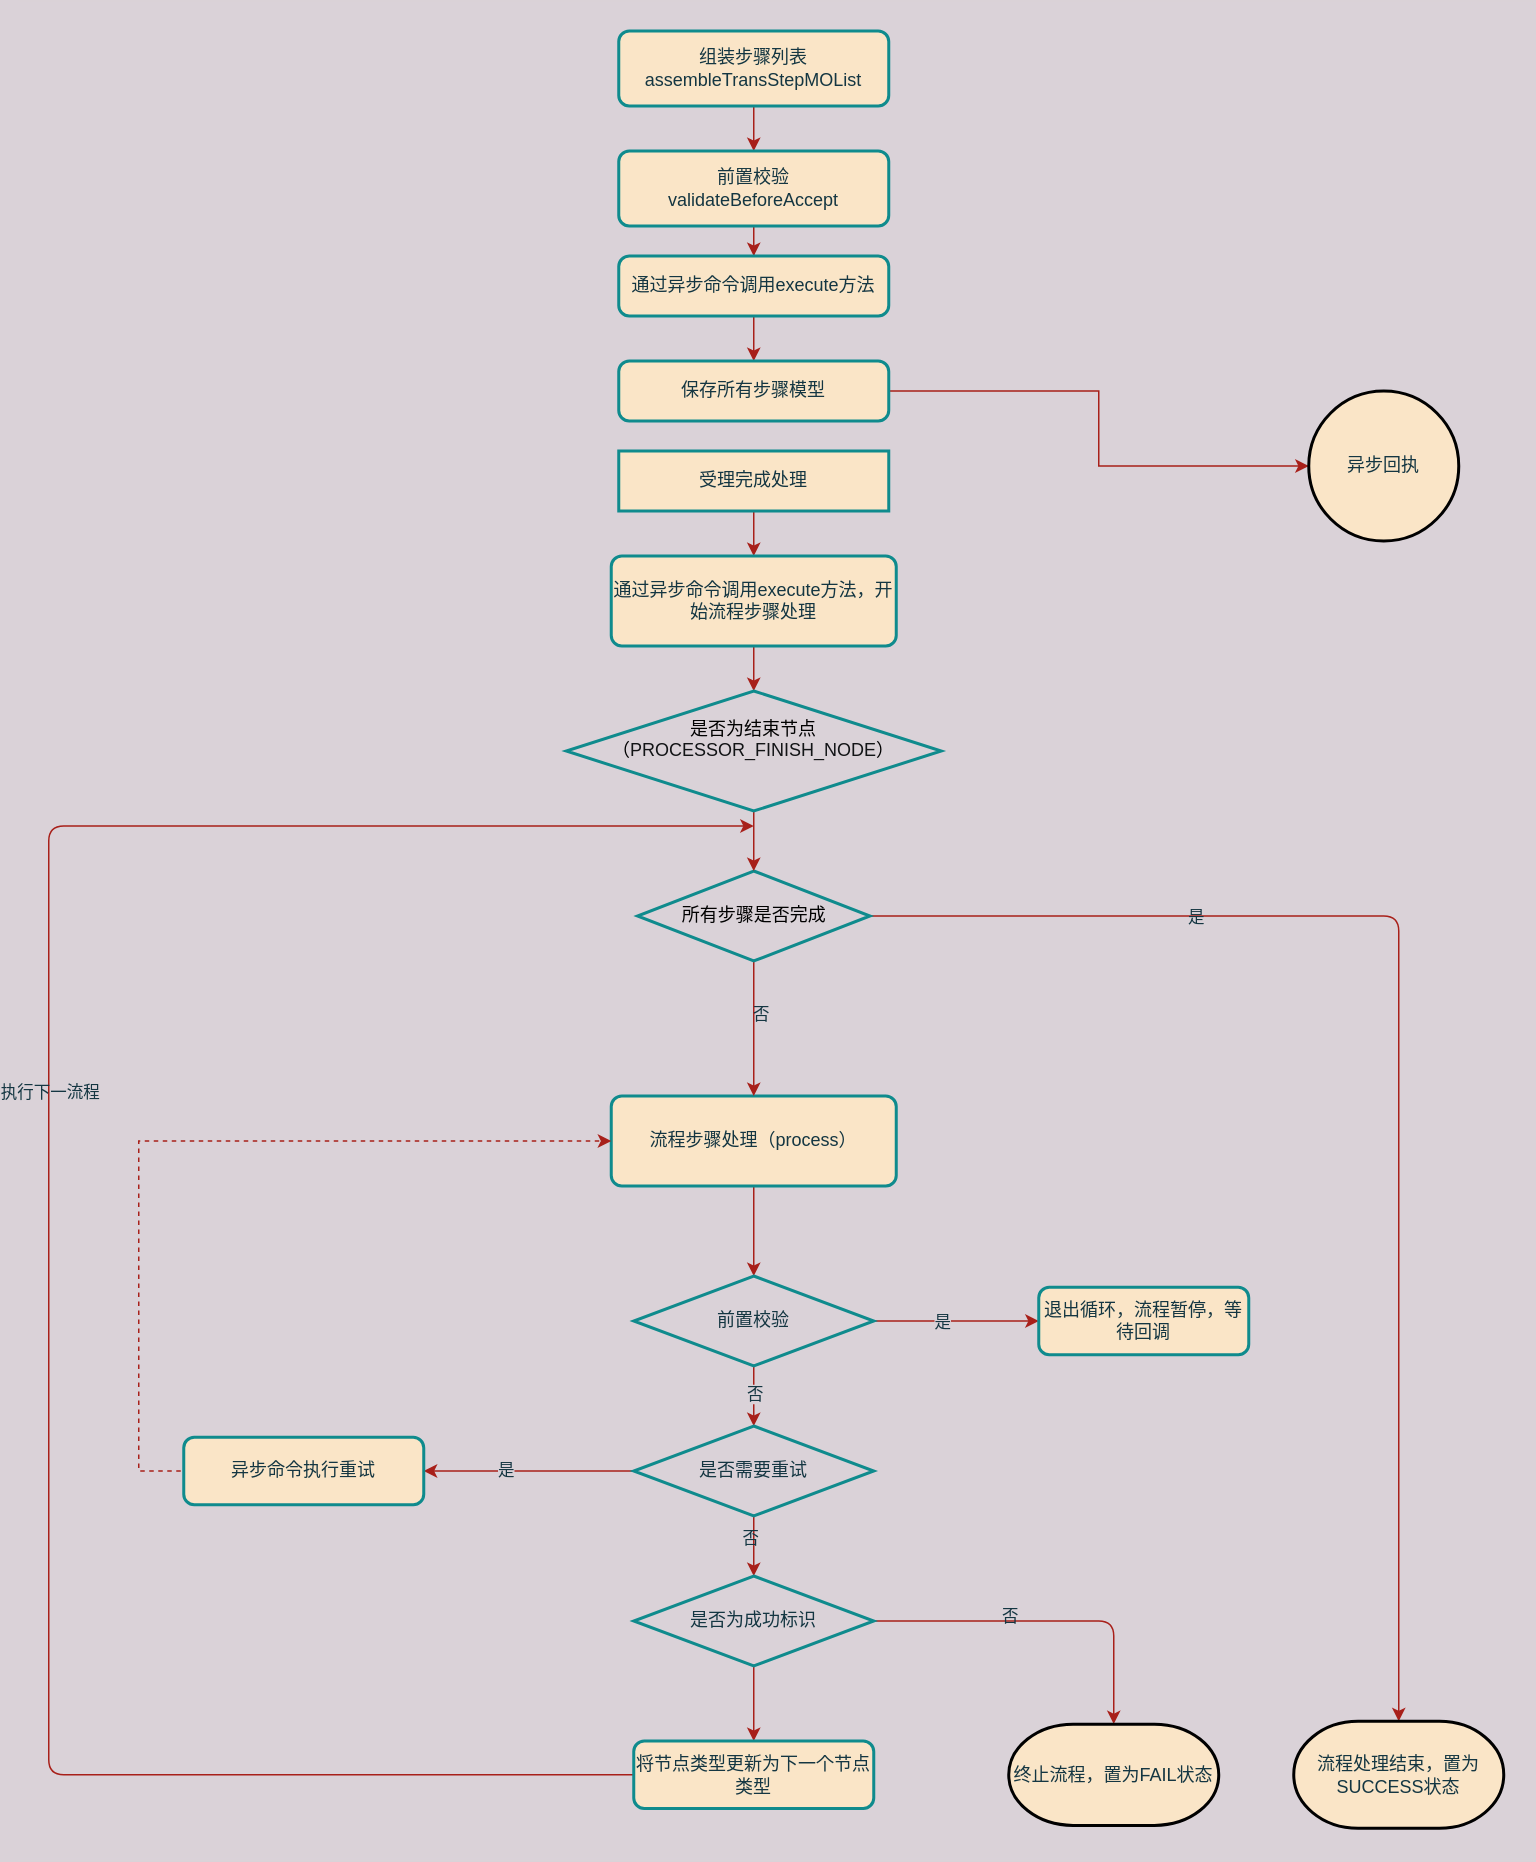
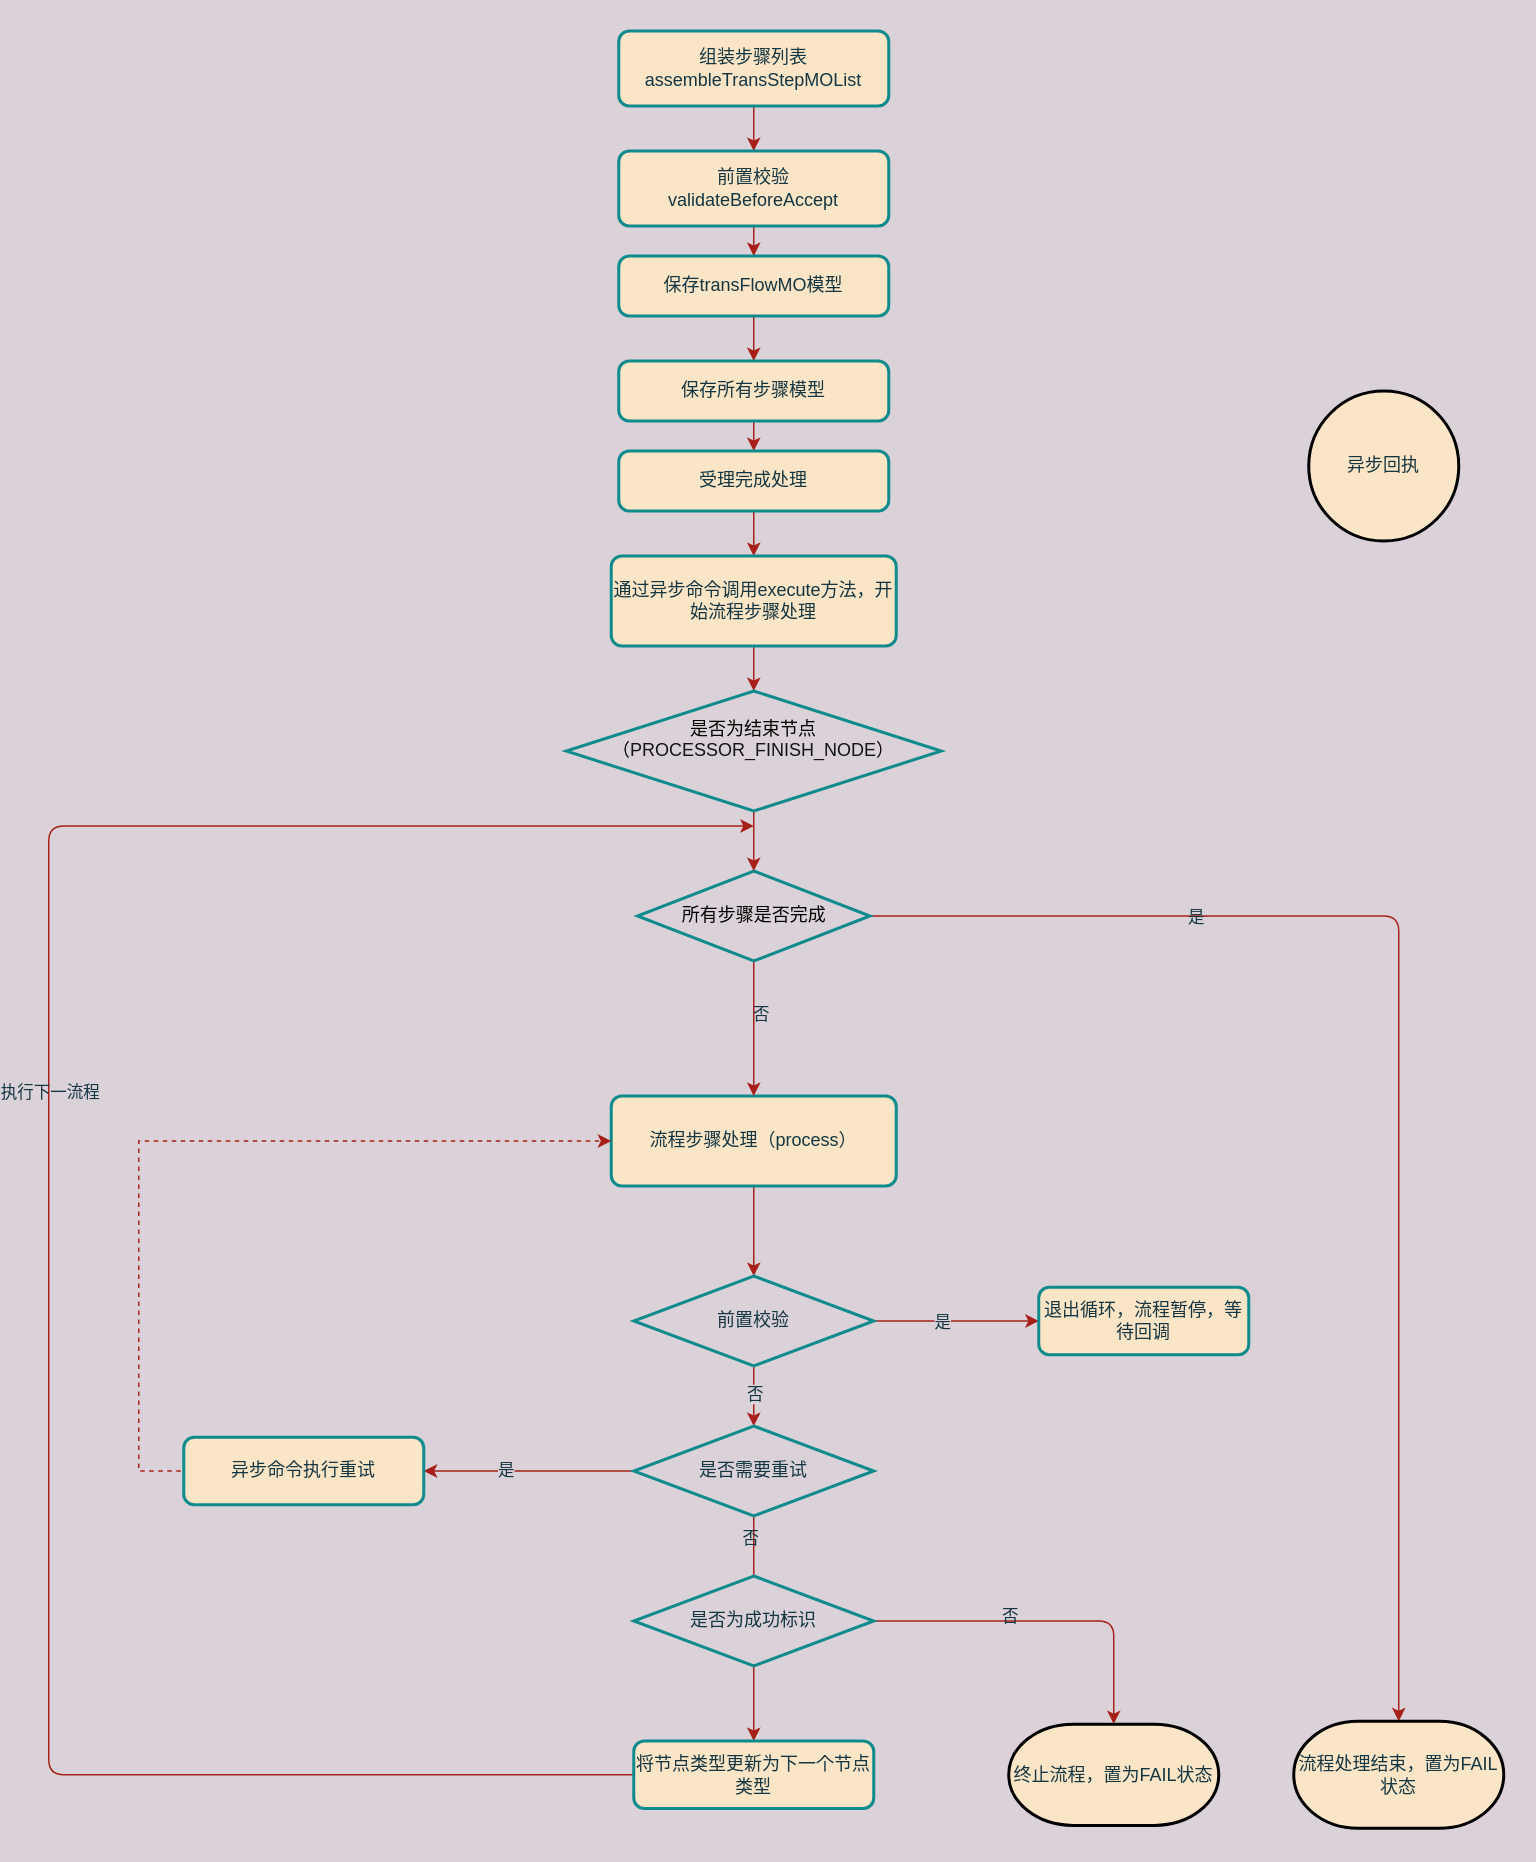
node "通过异步命令调用execute方法": label "通过异步命令调用execute方法" -> "保存transFlowMO模型"
edge "保存所有步骤模型" -> "异步回执": now "保存所有步骤模型" -> "受理完成处理"
node "受理完成处理": shape rectangle -> rounded rectangle
edge "是否需要重试" -> "是否为成功标识": arrowhead classic -> none
node "流程处理结束，置为SUCCESS状态": label "流程处理结束，置为SUCCESS状态" -> "流程处理结束，置为FAIL状态"
